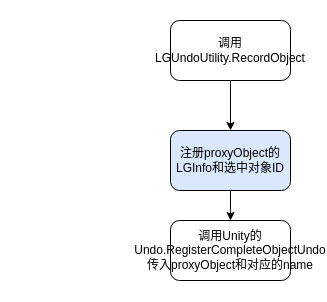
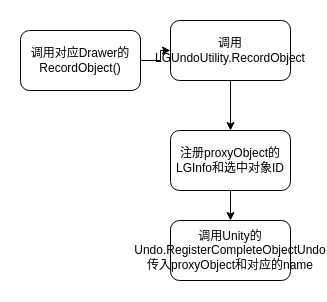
node "调用对应Drawer的RecordObject()": added
edge "调用对应Drawer的RecordObject()" -> "调用LGUndoUtility.RecordObject": added
node "注册proxyObject的LGInfo和选中对象ID": fillcolor #dae8fc -> #ffffff
